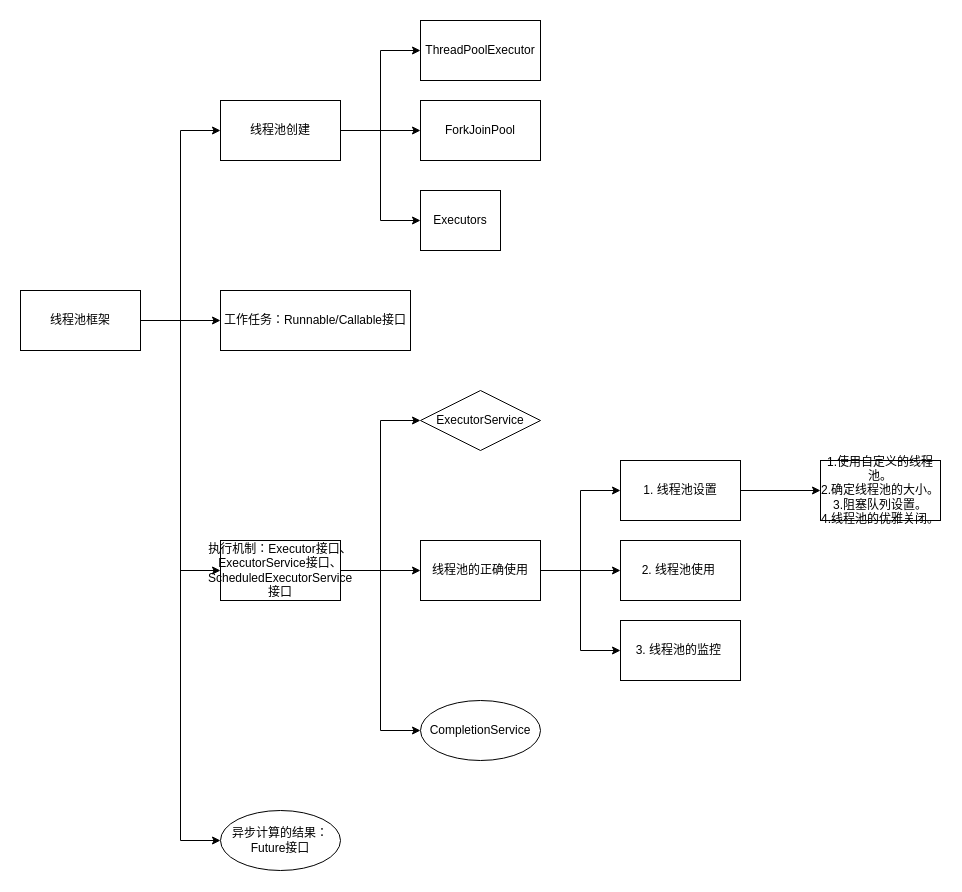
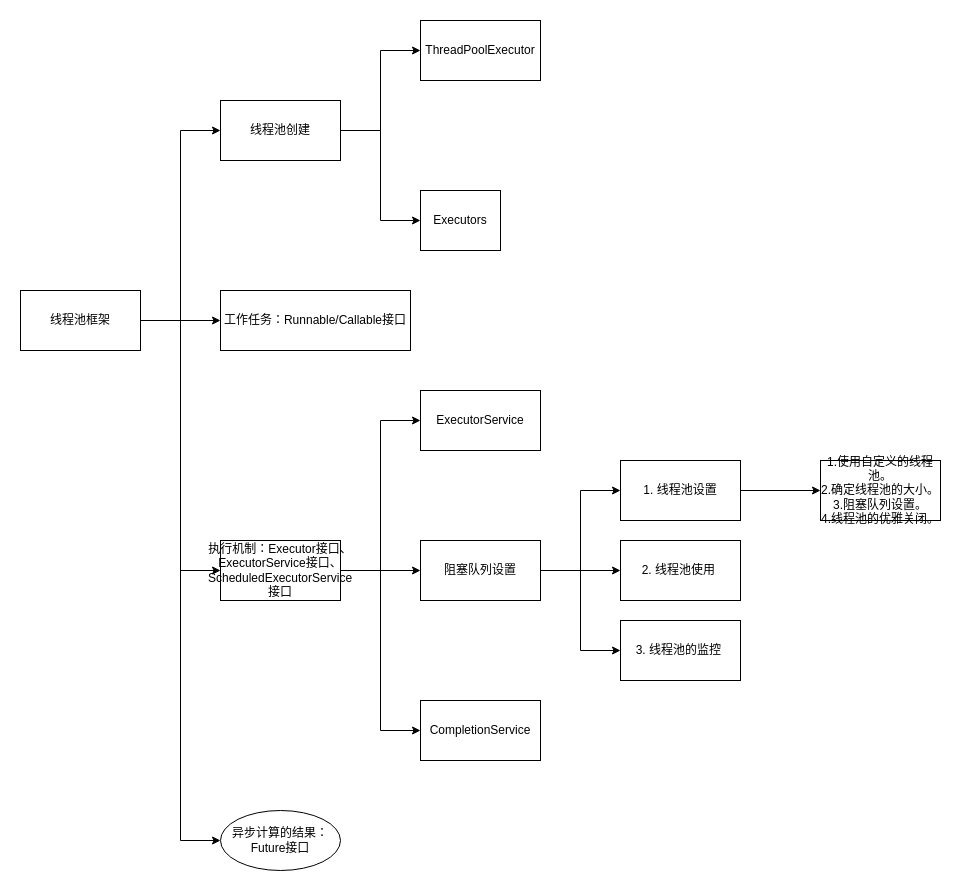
edge "线程池创建" -> "ForkJoinPool": removed
node "ForkJoinPool": removed
node "ExecutorService": shape diamond -> rectangle
node "线程池的正确使用": label "线程池的正确使用" -> "阻塞队列设置"
node "CompletionService": shape ellipse -> rectangle
